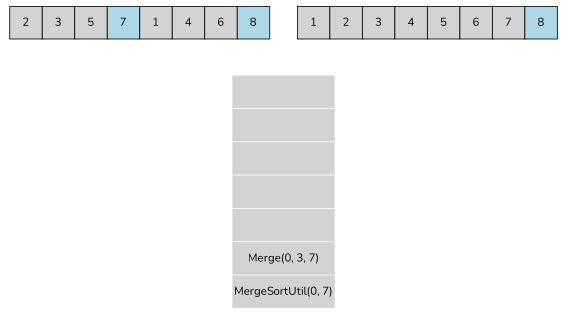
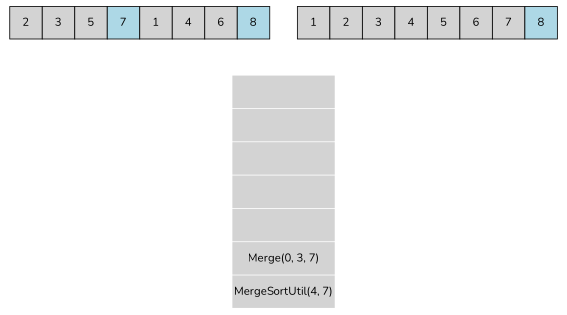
node "Merge(0, 3, 7)": text "MergeSortUtil(0, 7)" -> "MergeSortUtil(4, 7)"
